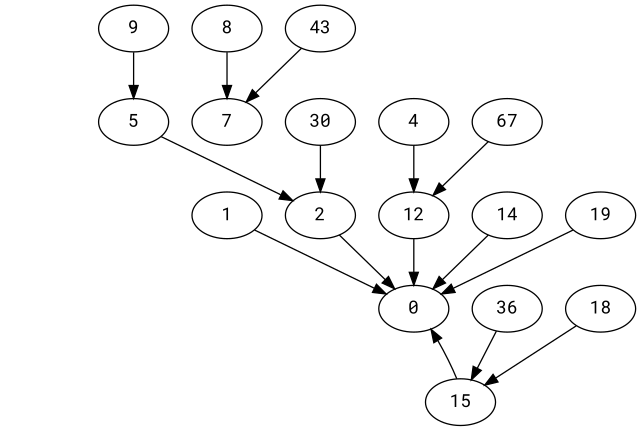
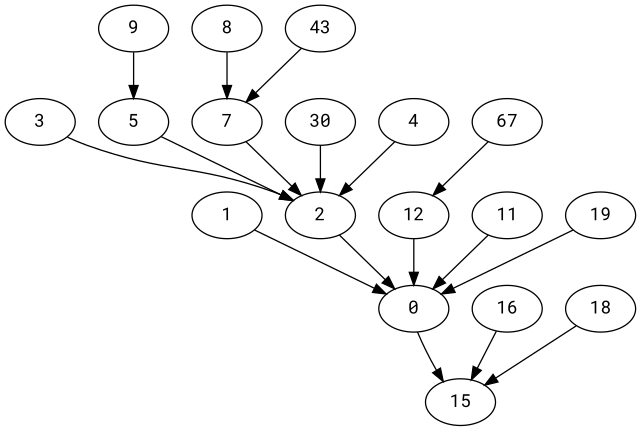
node "3": added
edge "4" -> "12": now "4" -> "2"
edge "7" -> "2": added
node "14": label "14" -> "11"
node "36": label "36" -> "16"
edge "15" -> "0": reversed
